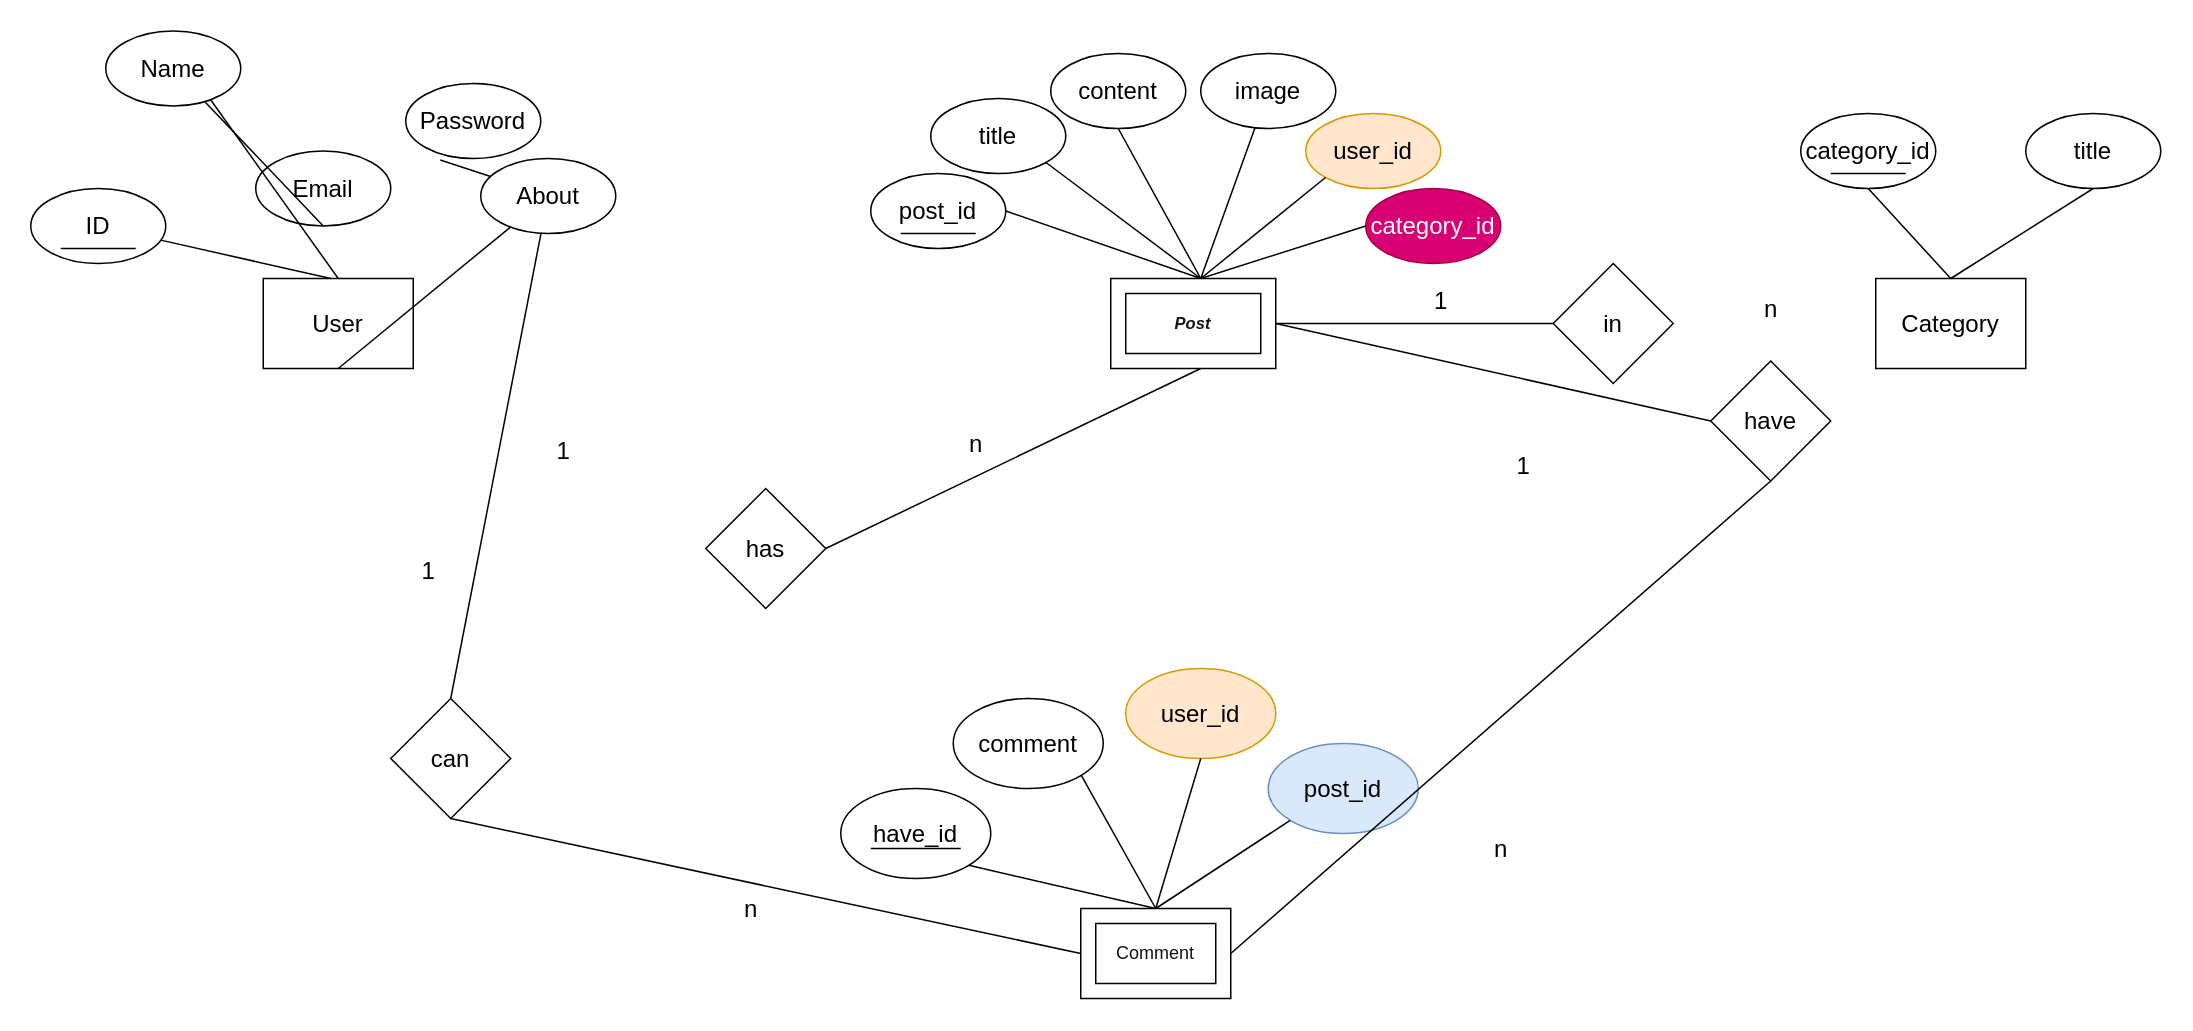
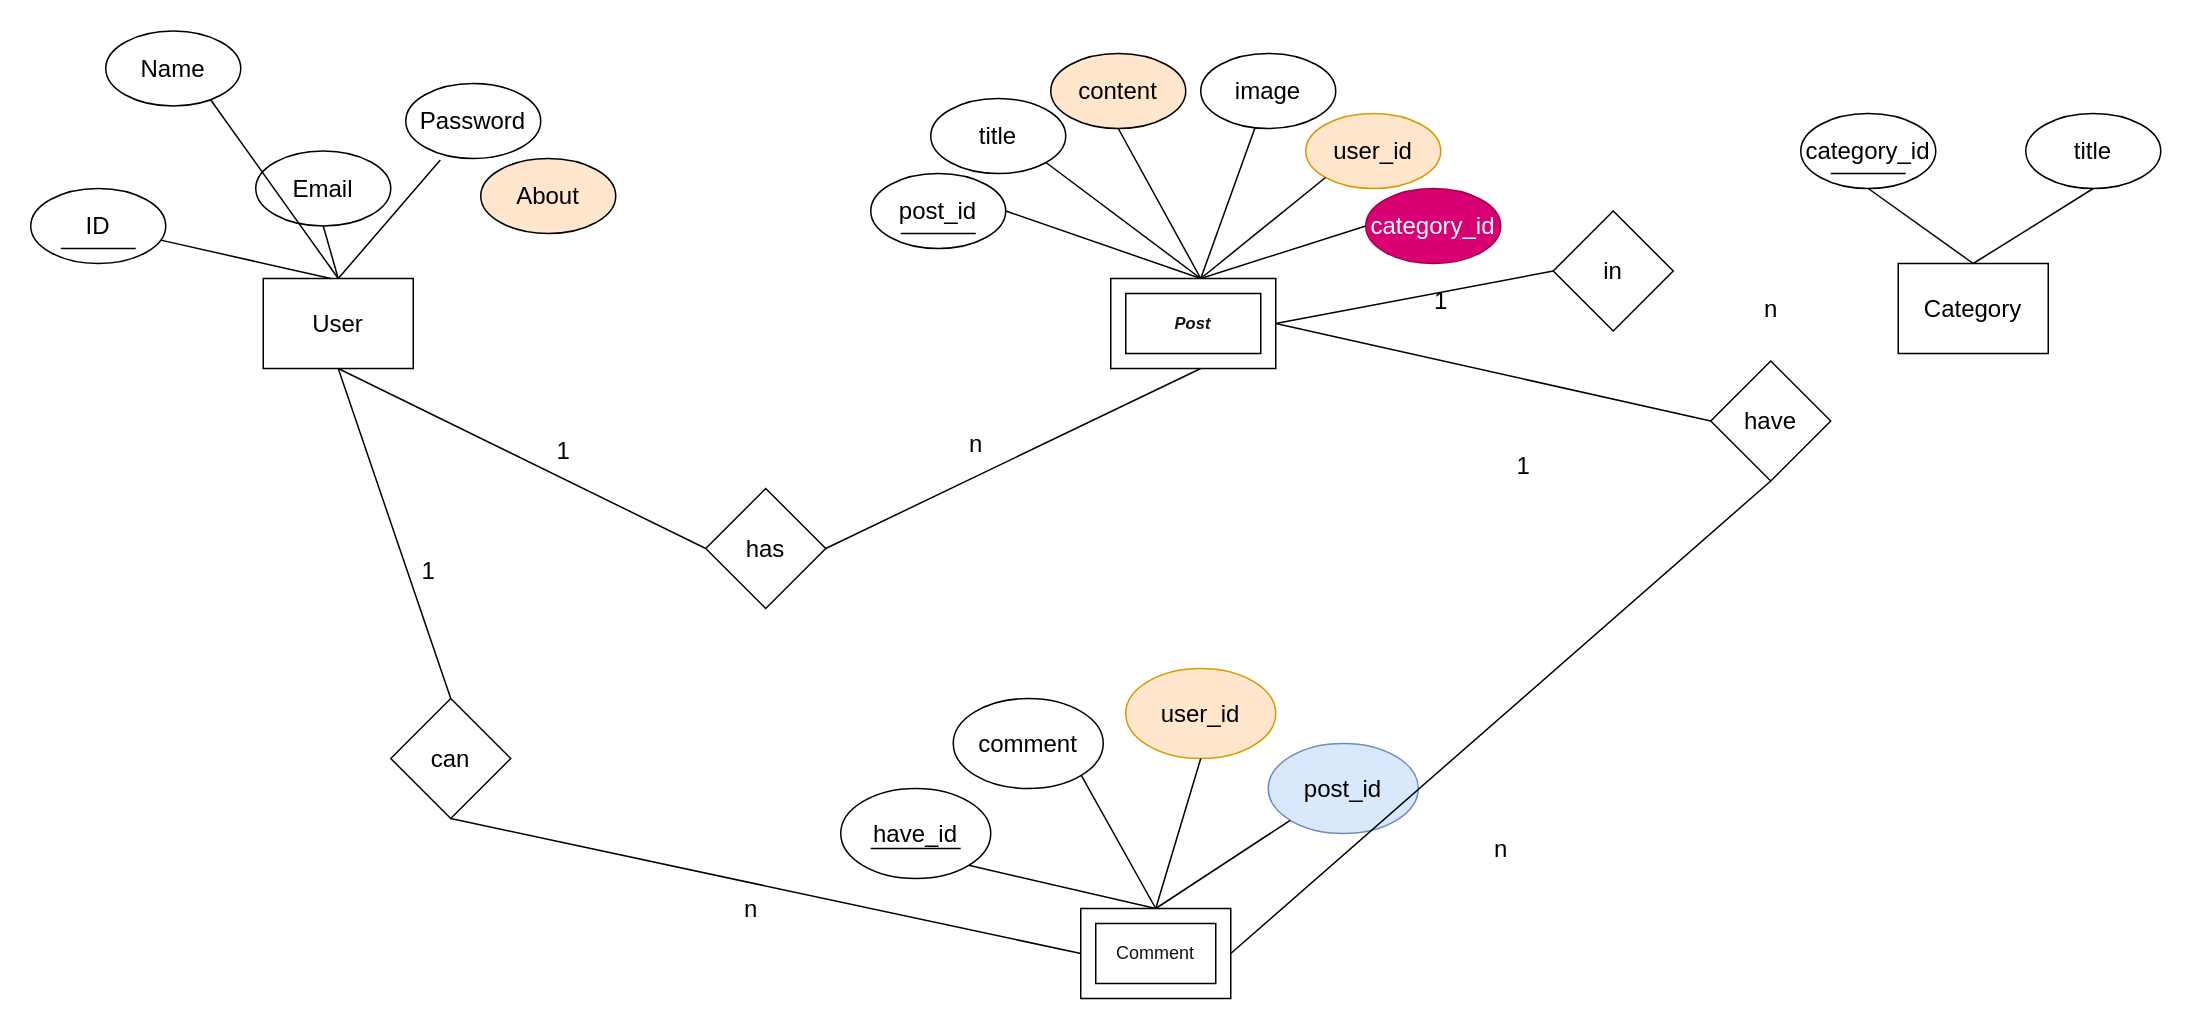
node "content": fillcolor #ffffff -> #ffe6cc
edge "Password" -- "About": now "Password" -- "User"
edge "Name" -- "Email": now "User" -- "Email"
node "About": fillcolor #ffffff -> #ffe6cc
edge "About" -- "User": now "has" -- "User"
node "in": moved (1613, 323) -> (1613, 271)
node "Category": moved (1951, 323) -> (1973, 308)
edge "About" -- "can": now "User" -- "can"
